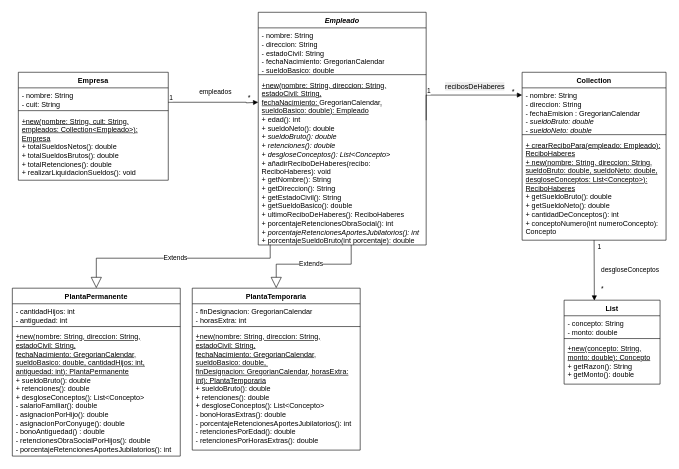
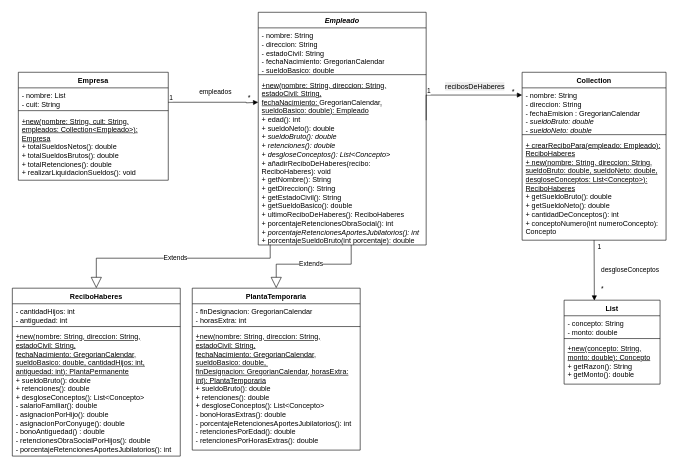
node "- nombre: String - cuit: String": label "- nombre: String - cuit: String" -> "- nombre: List - cuit: String"
node "PlantaPermanente": label "PlantaPermanente" -> "ReciboHaberes"
